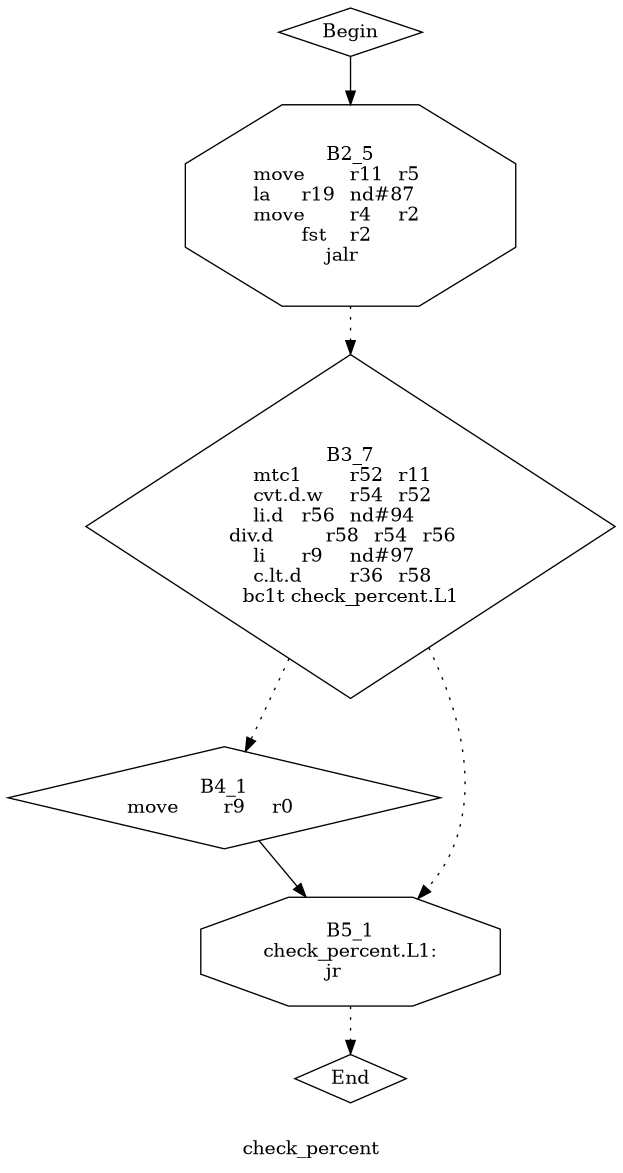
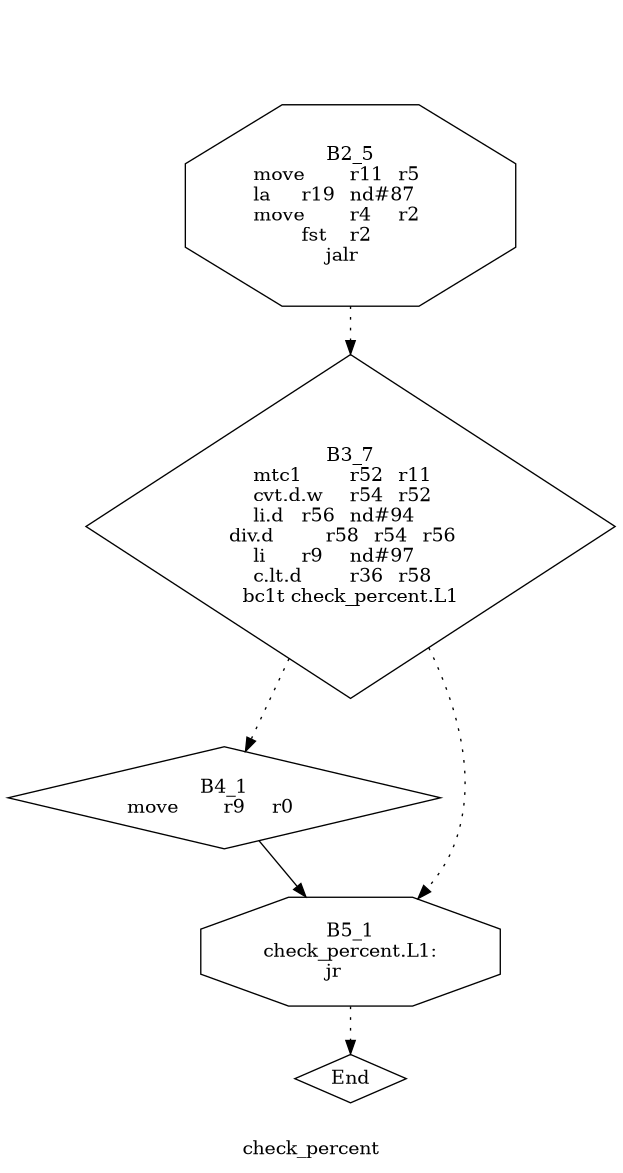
node "Begin": removed
